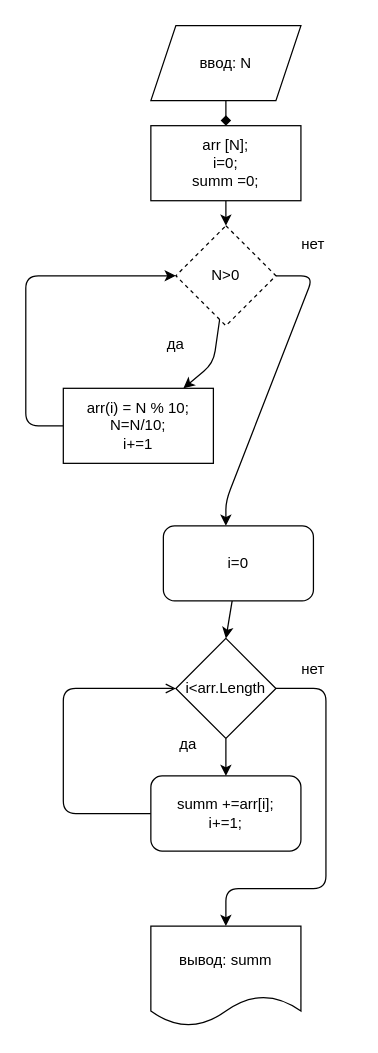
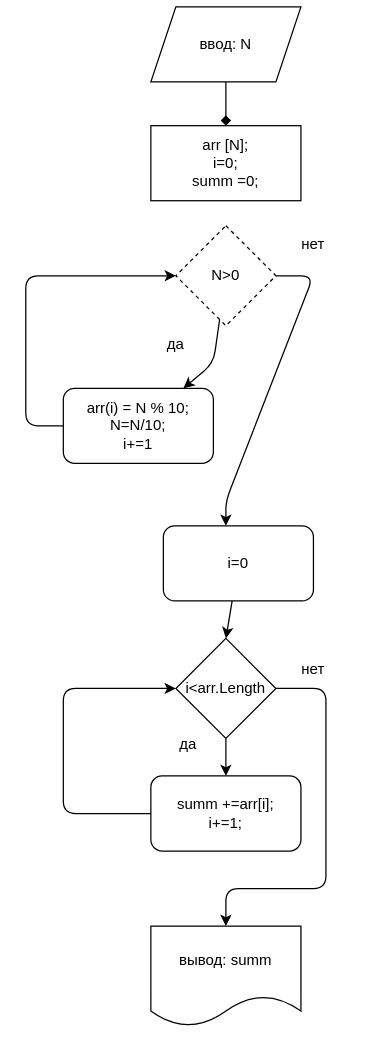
node "ввод: N": moved (226, 63) -> (226, 44)
edge "arr [N]; i=0; summ =0;" -> "N>0": removed
node "arr(i) = N % 10; N=N/10; i+=1": shape rectangle -> rounded rectangle
edge "summ +=arr[i]; i+=1;" -> "i<arr.Length": arrowhead open -> classic
